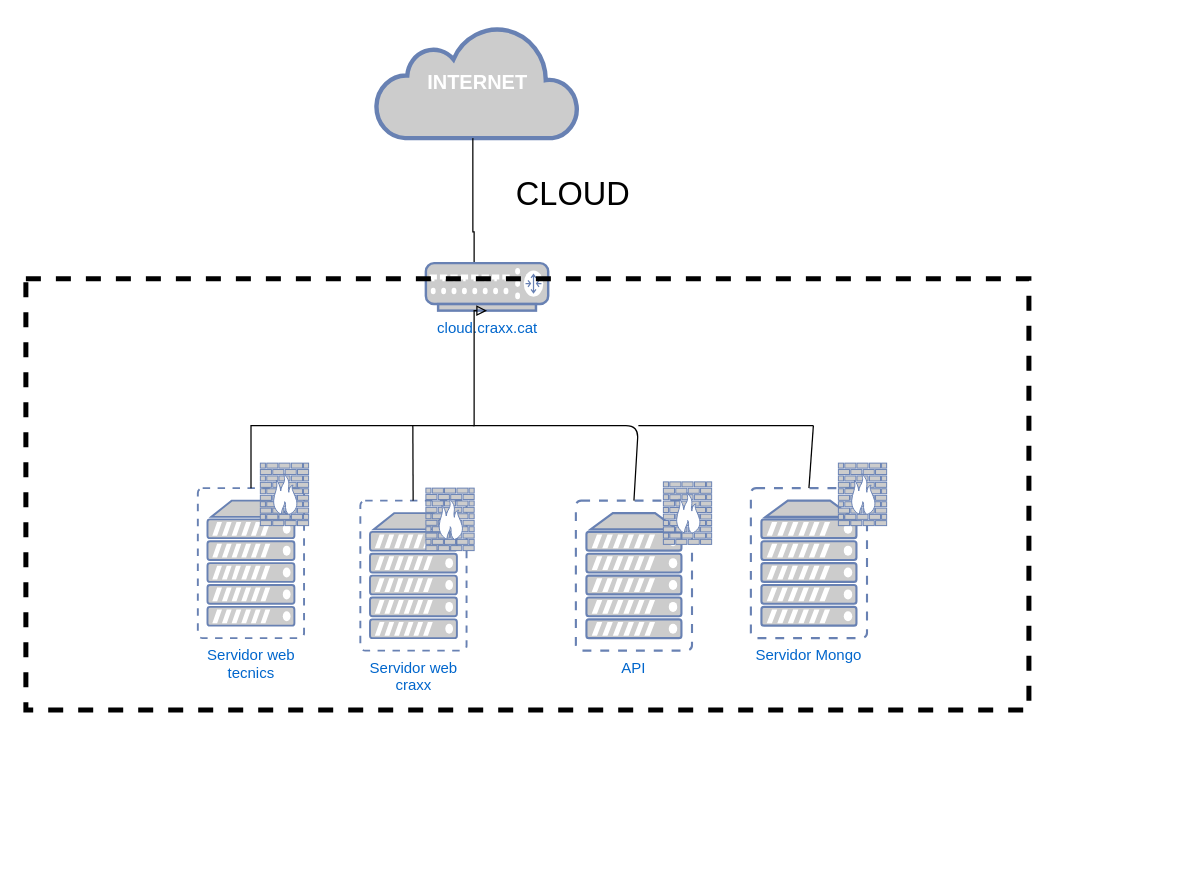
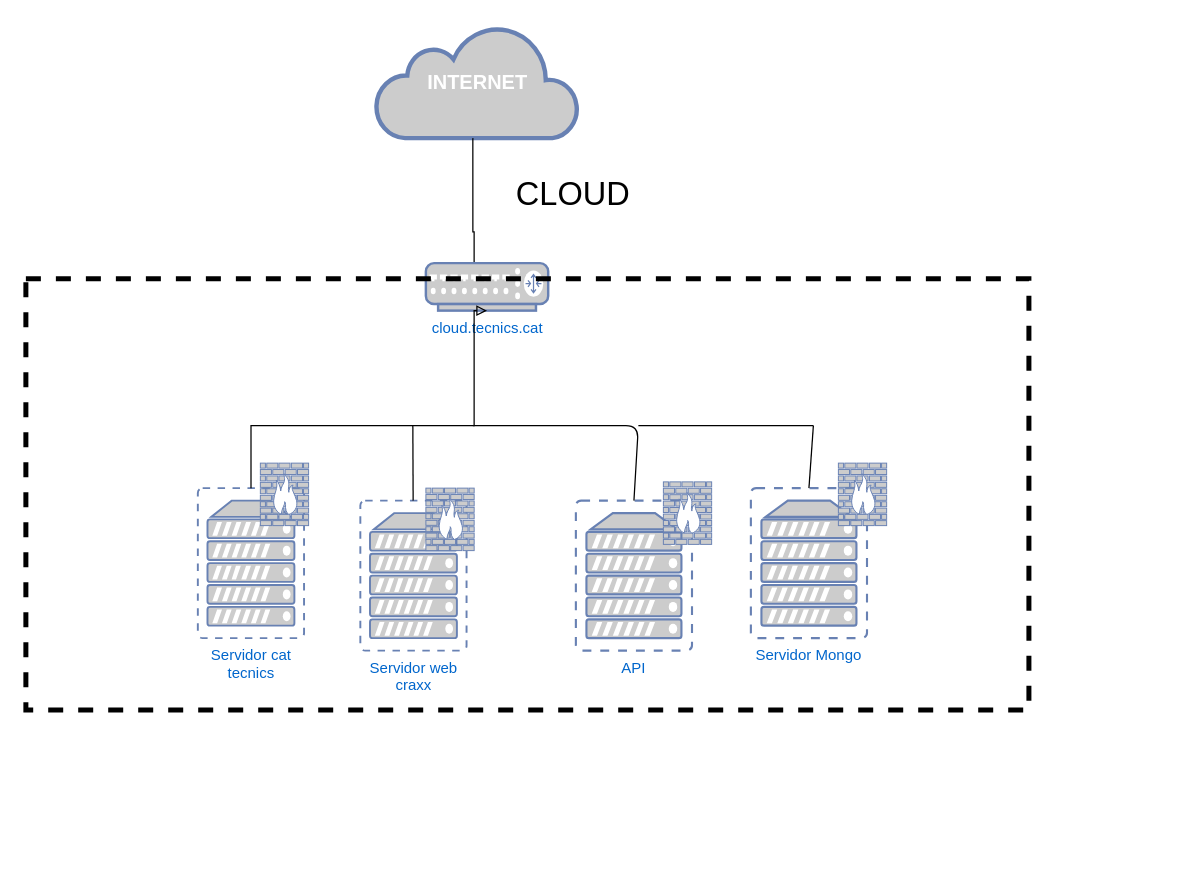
node "cloud.craxx.cat": label "cloud.craxx.cat" -> "cloud.tecnics.cat"
node "Servidor web tecnics": label "Servidor web tecnics" -> "Servidor cat tecnics"
